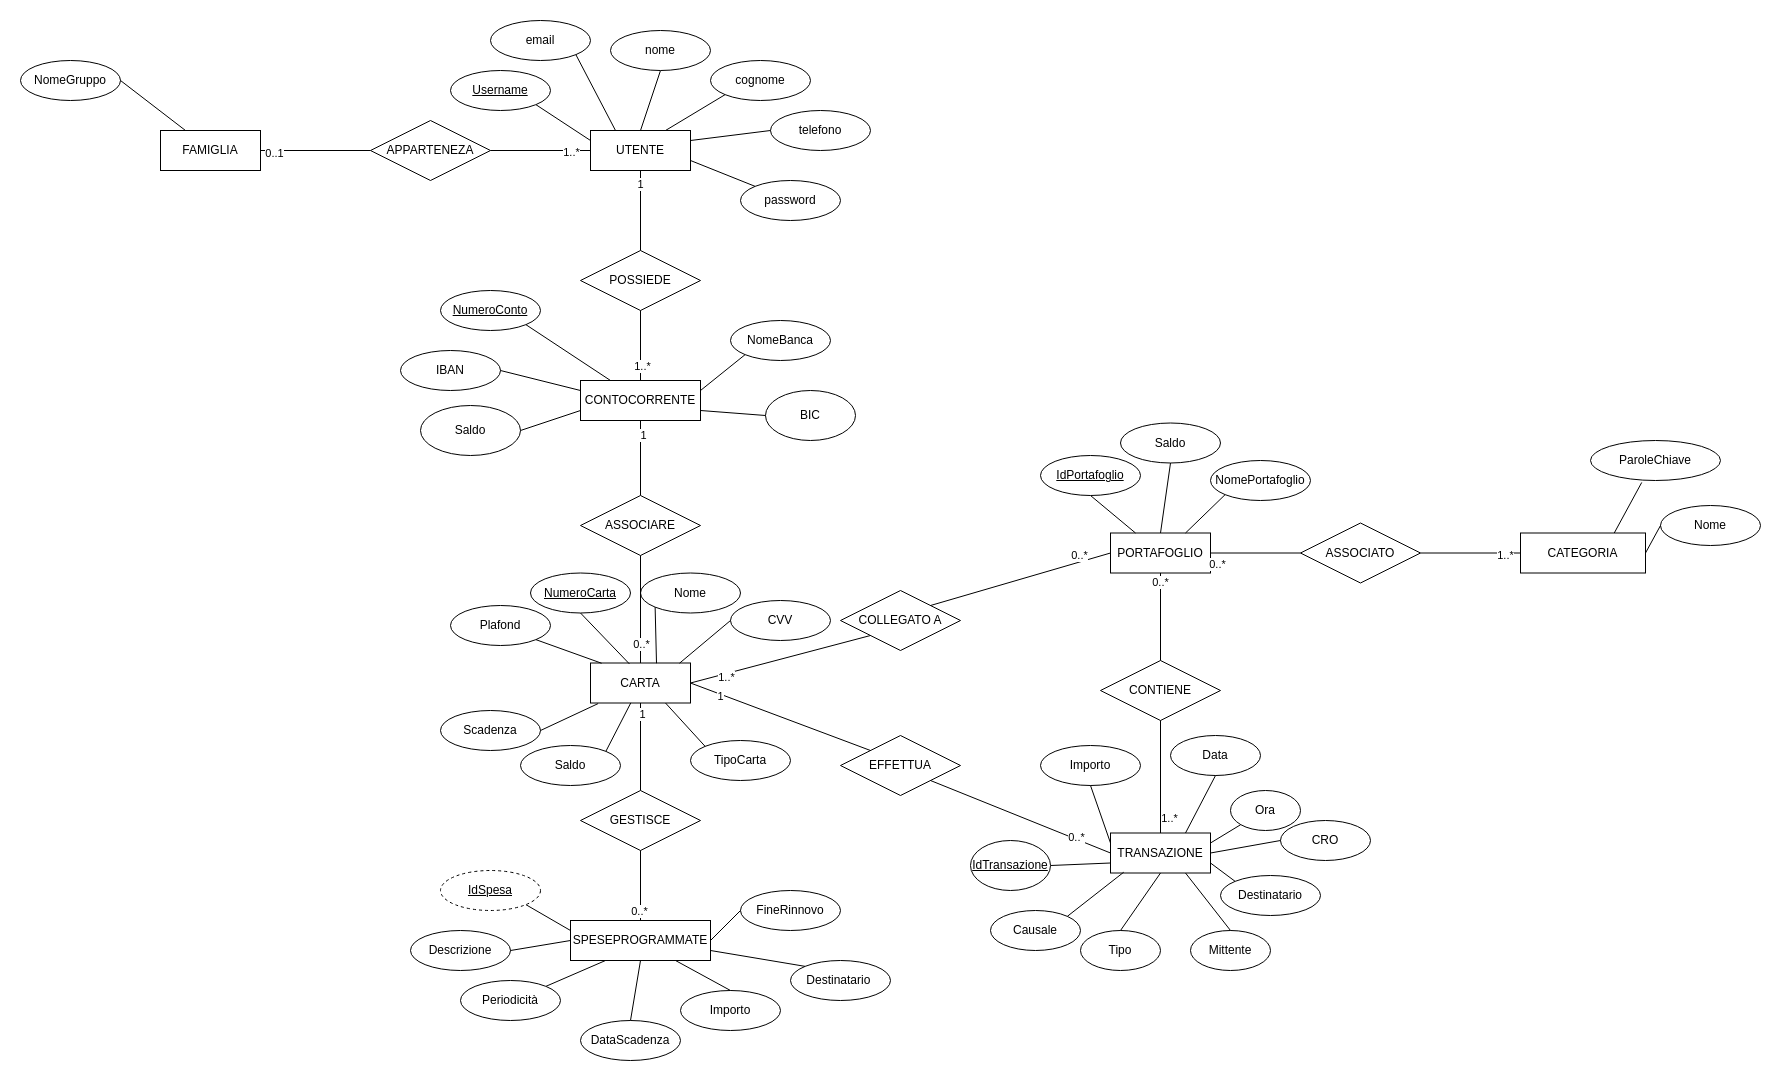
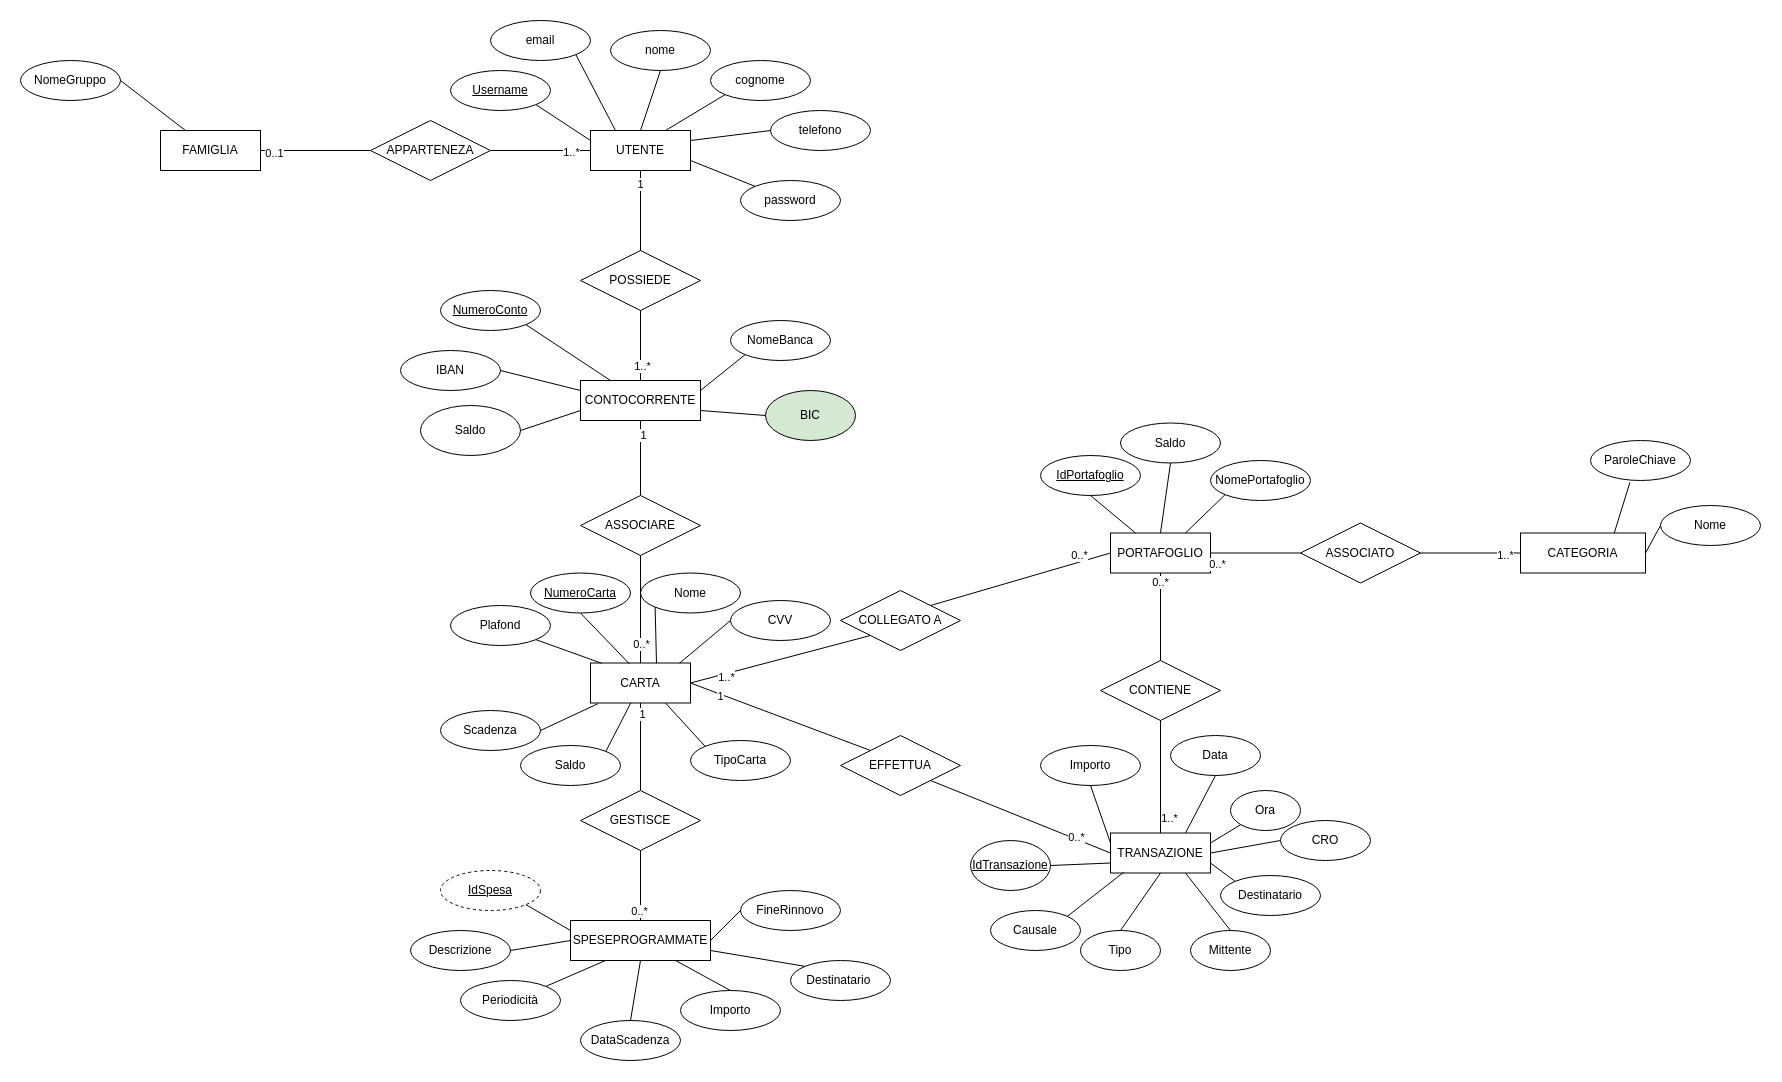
node "BIC": fillcolor #ffffff -> #d5e8d4
node "ParoleChiave": size 130x40 -> 100x40
